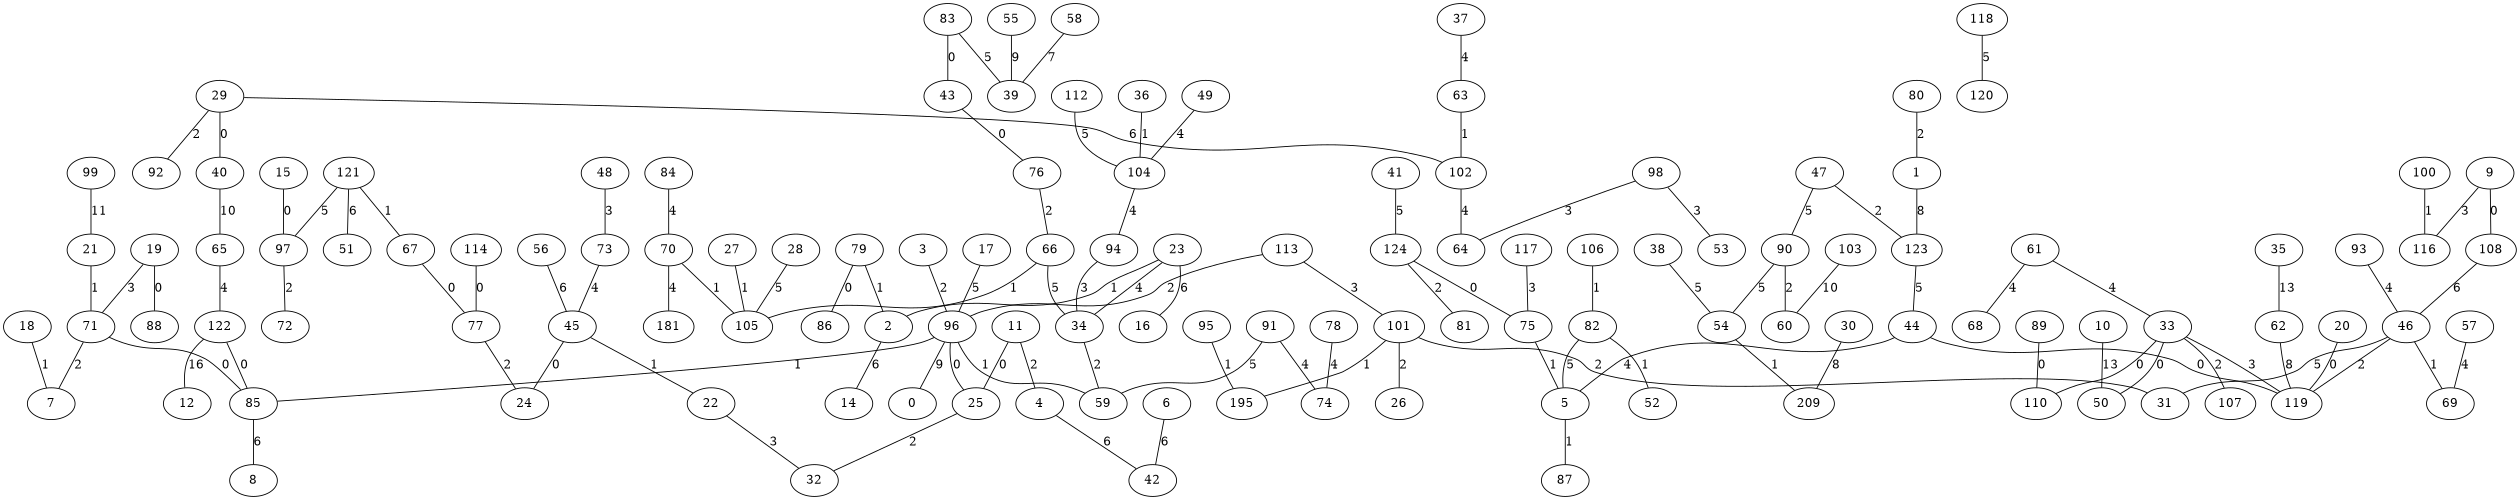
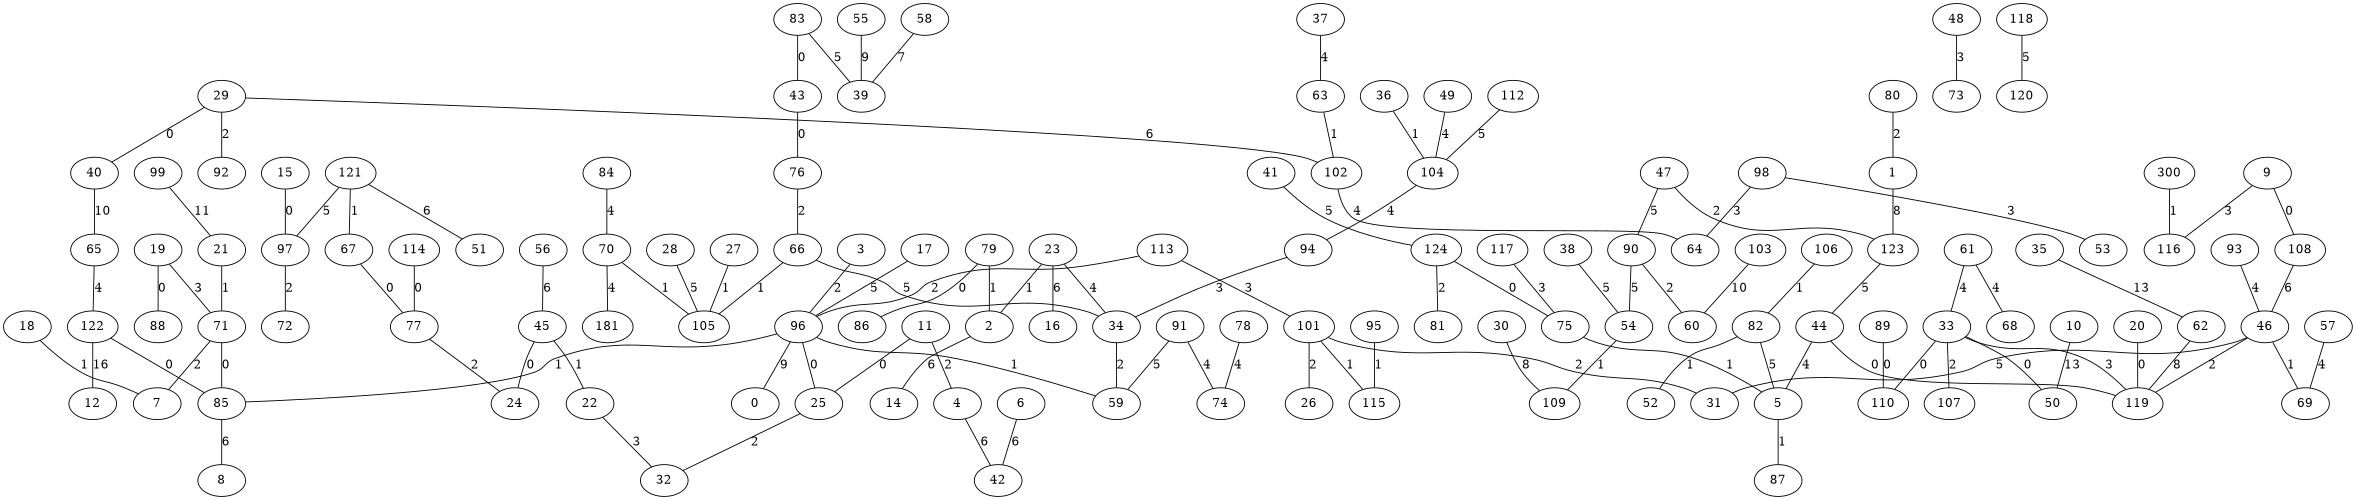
node "100": label "100" -> "300"
edge "73" -- "45": removed, label "4"
node "195": label "195" -> "115"
node "209": label "209" -> "109"
